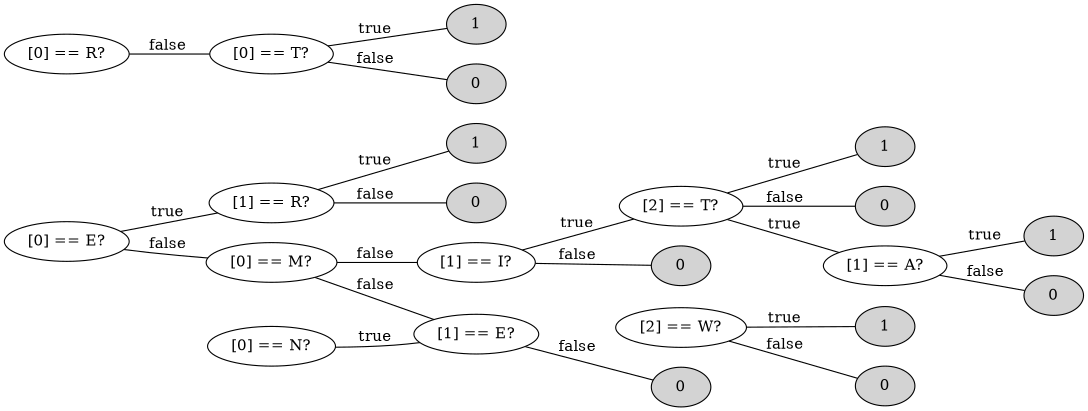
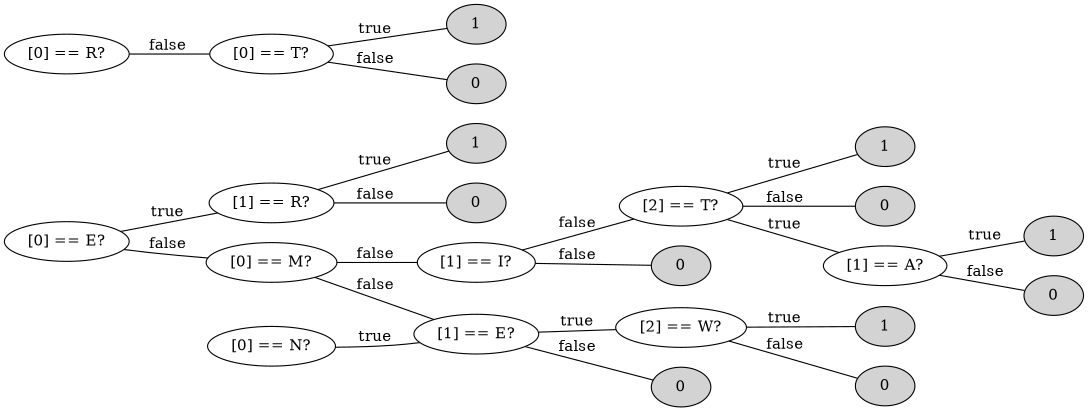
edge "[2] == T?" -- "[1] == I?": label "true" -> "false"
edge "[2] == W?" -- "[1] == E?": added, label "true"
